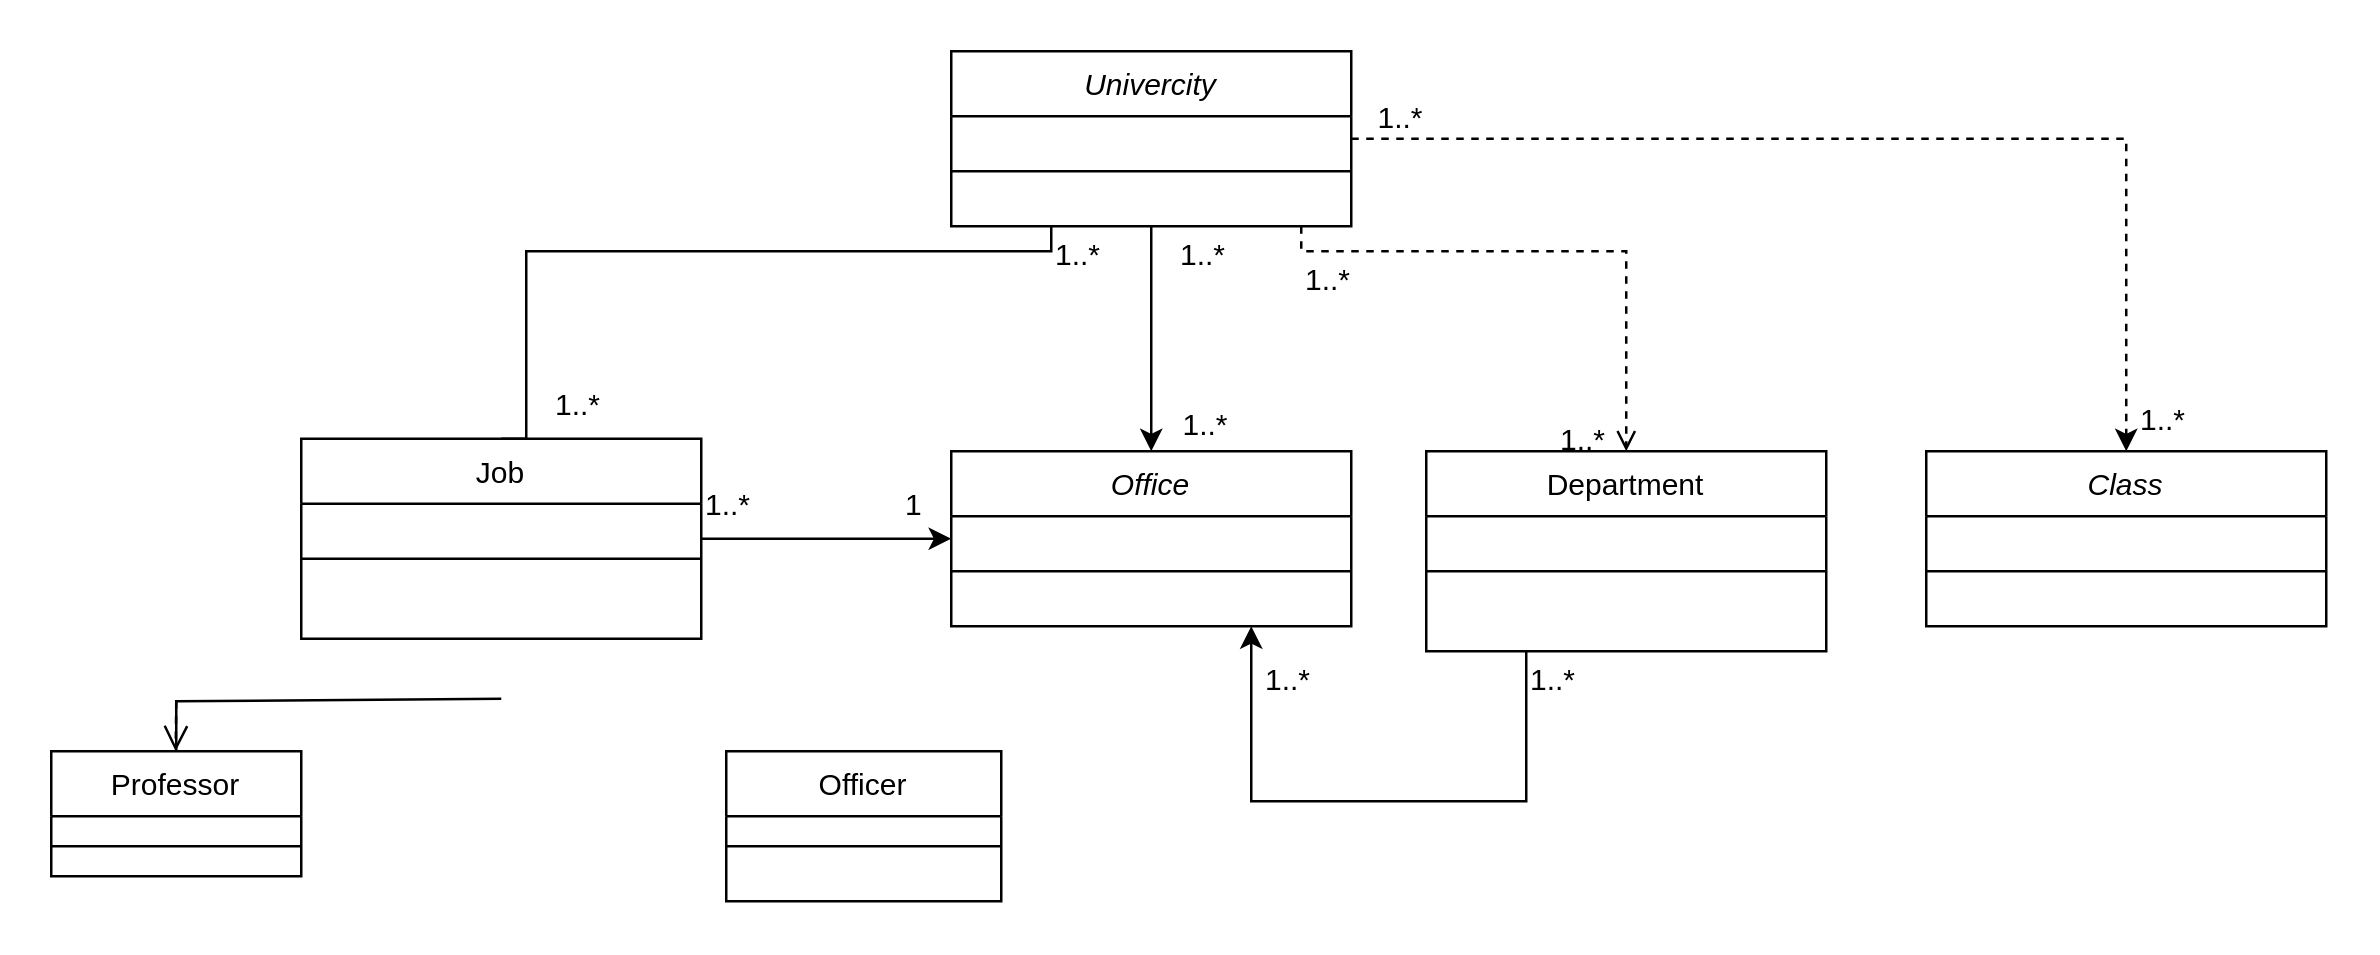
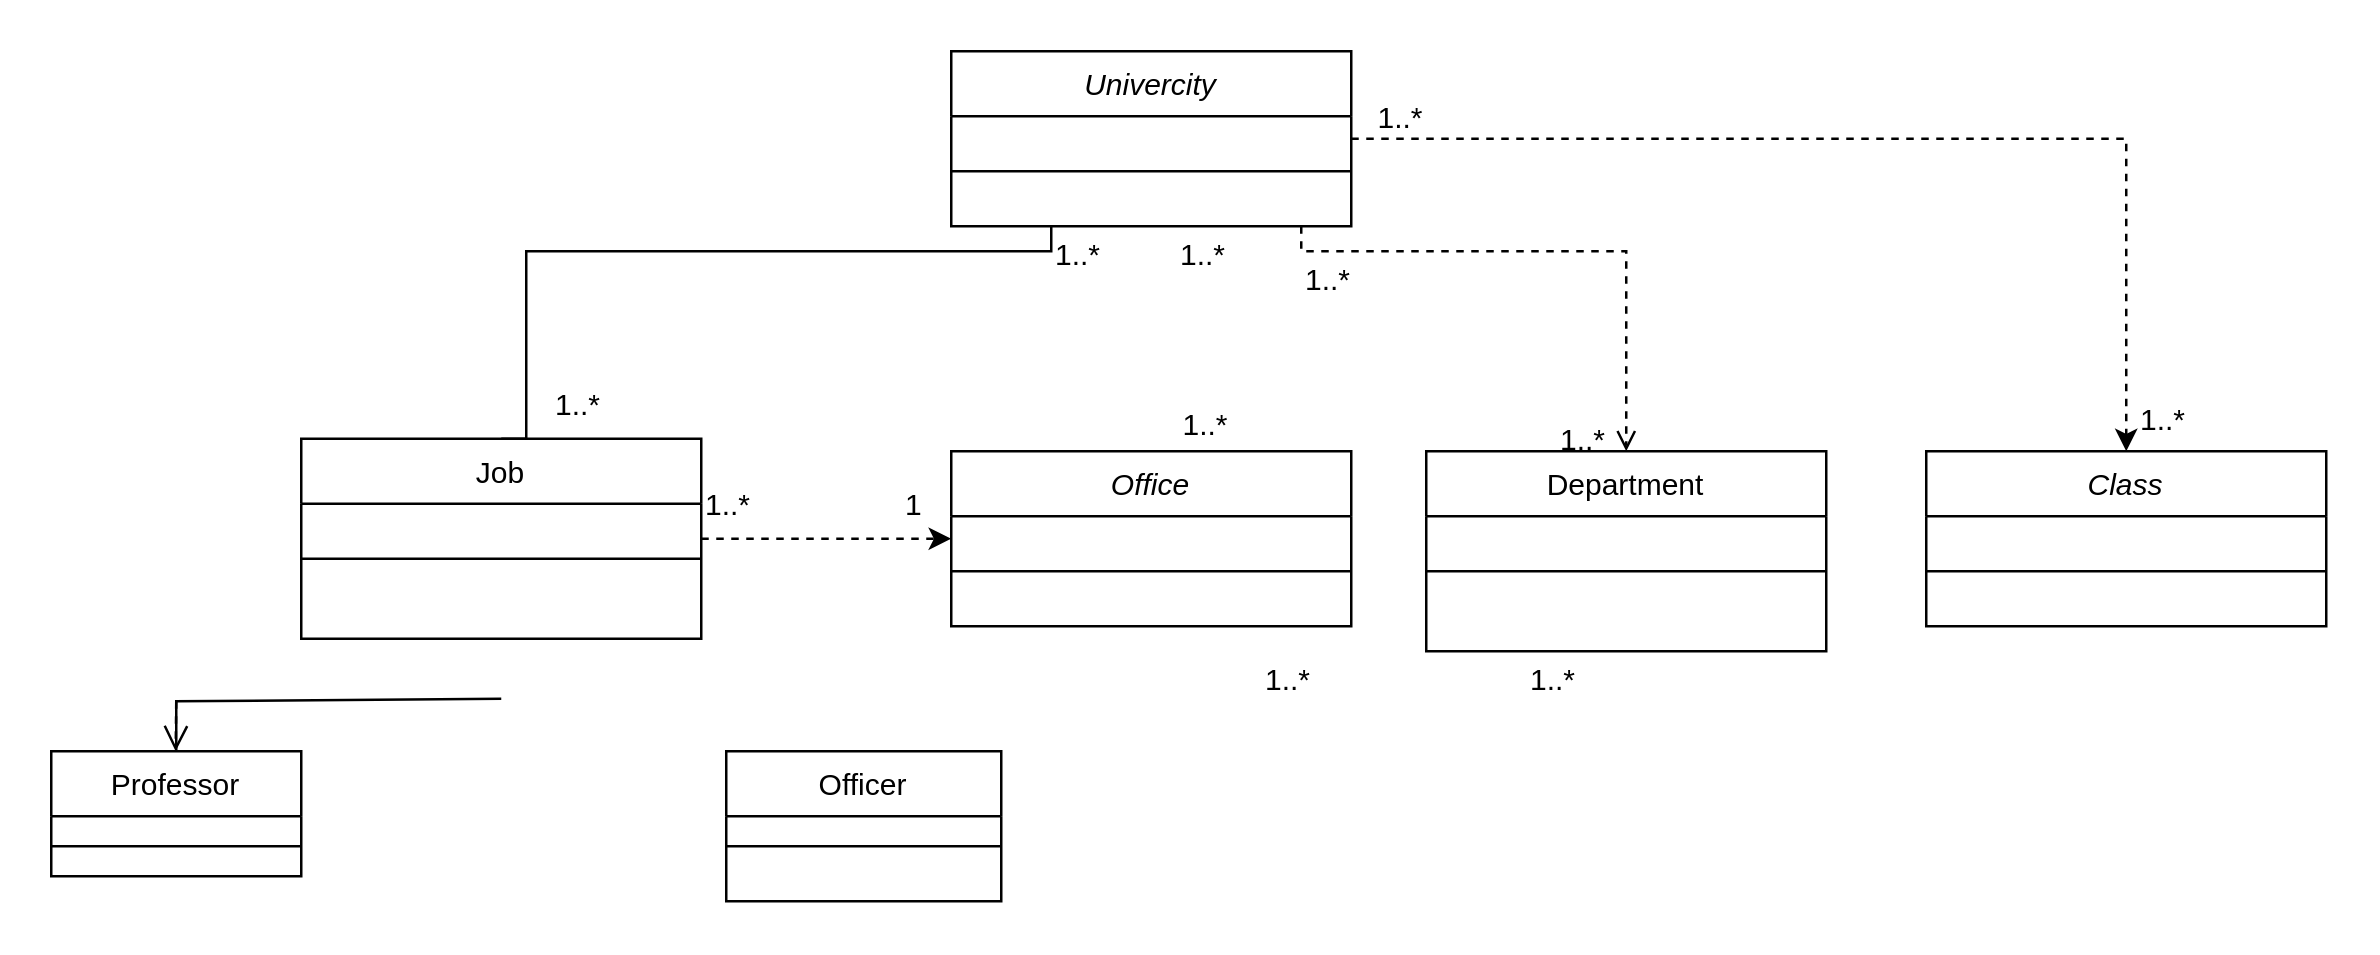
edge "Univercity" -> "Office": removed
edge "Job" -> "Office": style solid -> dashed
edge "Department" -> "Office": removed
